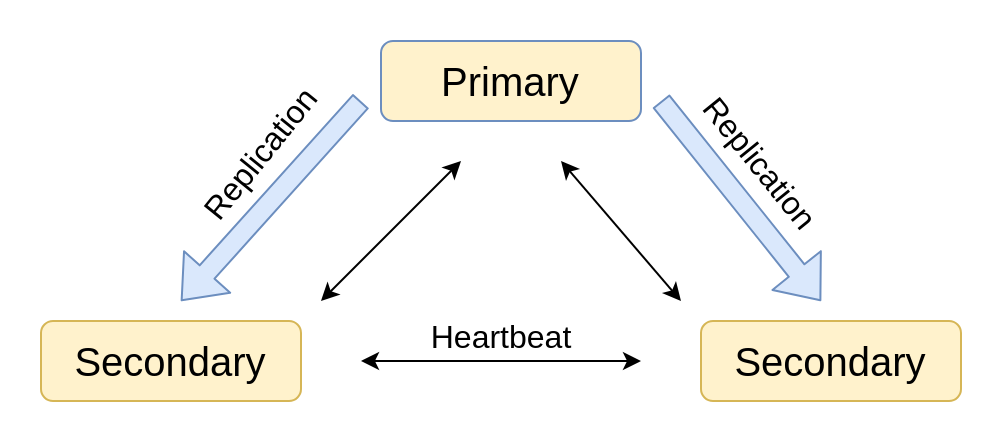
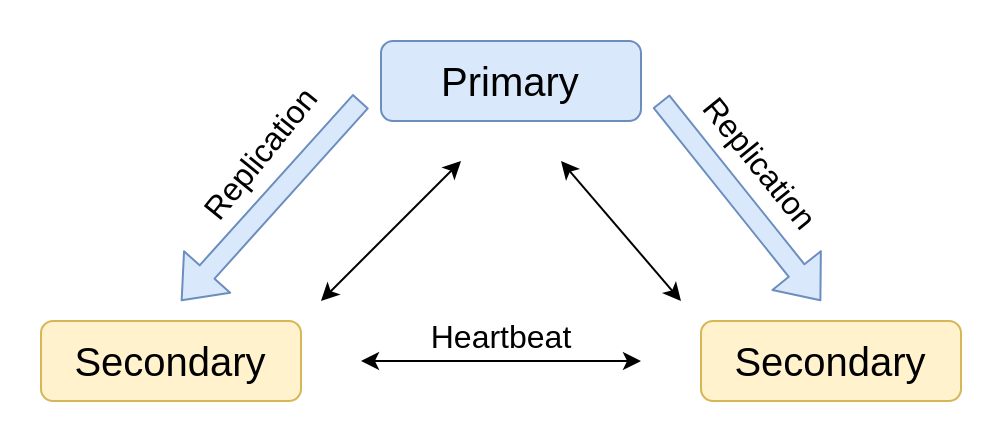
node "Primary": fillcolor #fff2cc -> #dae8fc
